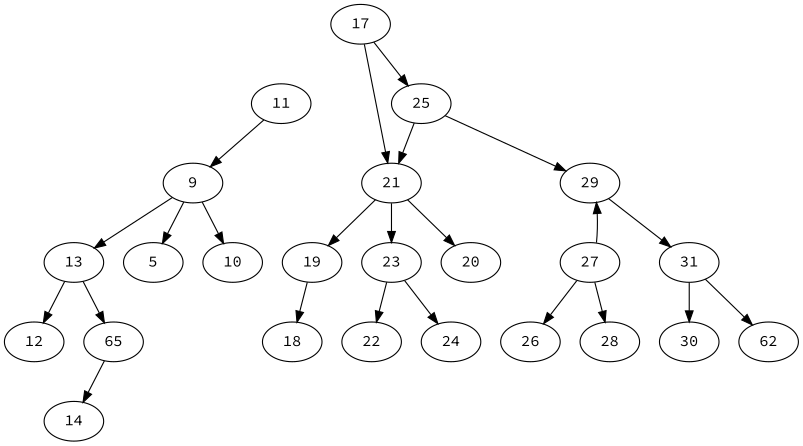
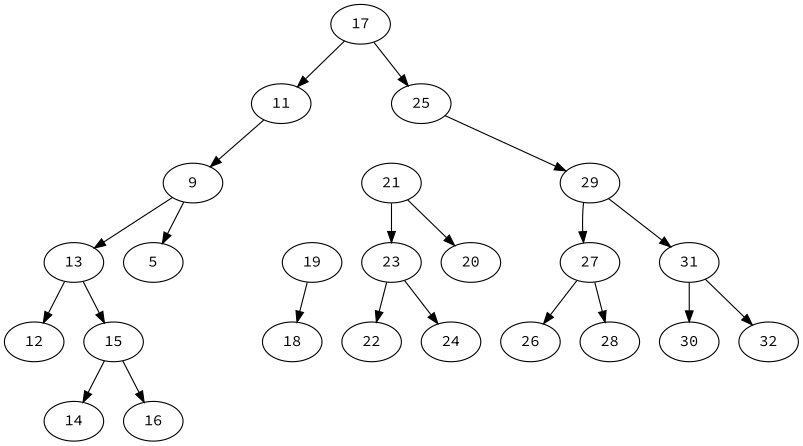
edge "17" -> "21": now "17" -> "11"
edge "25" -> "21": removed
edge "21" -> "19": removed
edge "27" -> "29": reversed
node "10": removed
node "65": label "65" -> "15"
node "62": label "62" -> "32"
node "16": added
